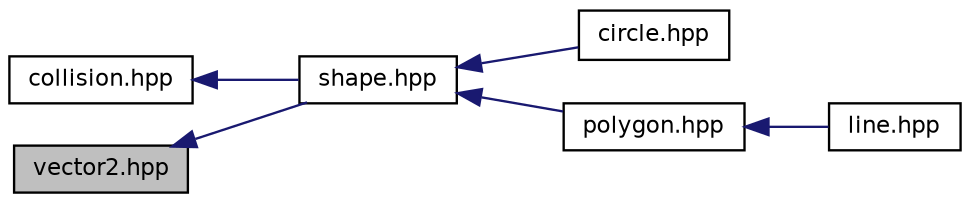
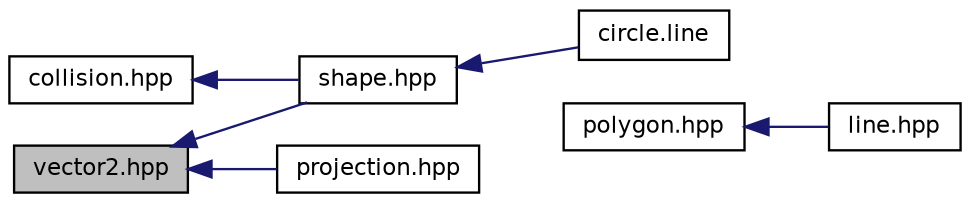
node "circle.hpp": label "circle.hpp" -> "circle.line"
edge "polygon.hpp" -> "shape.hpp": removed
node "projection.hpp": added
